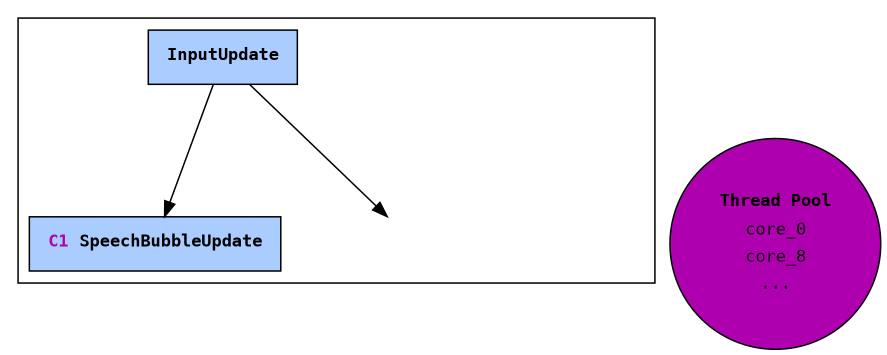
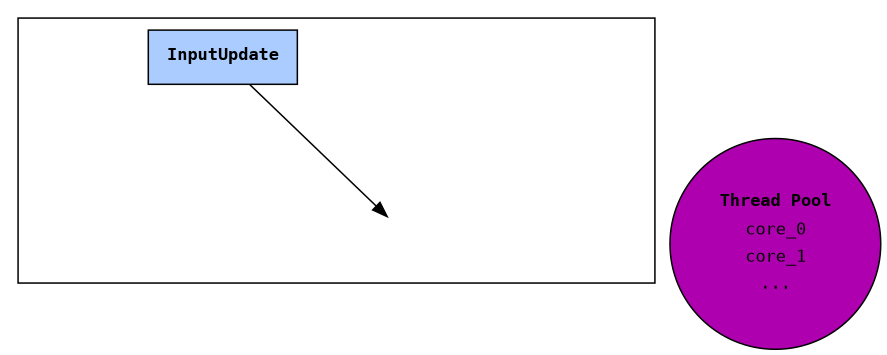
node "C1": removed
node "Thread Pool": text "core_8" -> "core_1"
